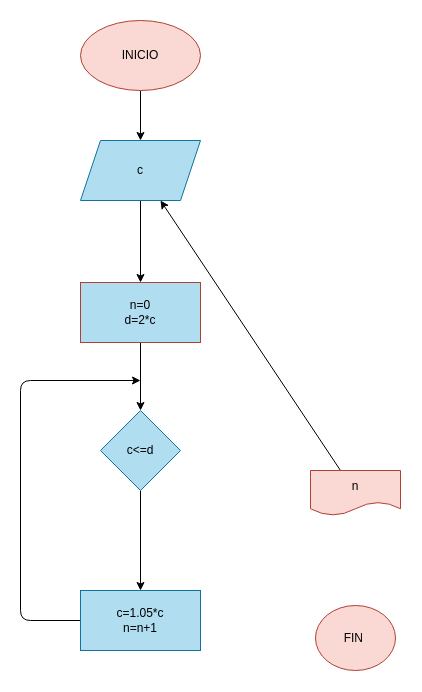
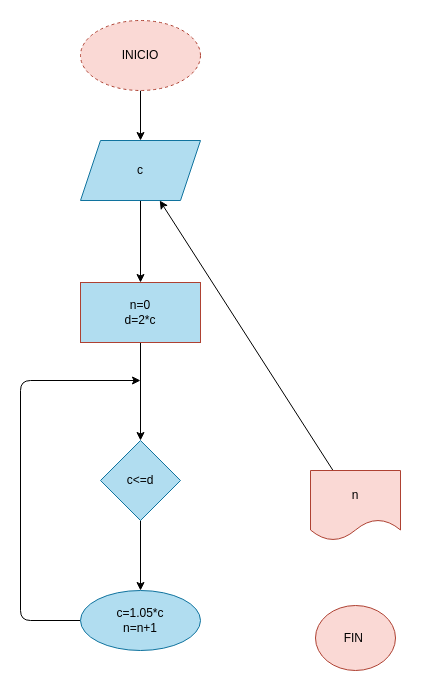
node "INICIO": style solid -> dashed
node "c<=d": moved (141, 451) -> (141, 481)
node "n": size 90x45 -> 90x70
node "c=1.05*c n=n+1": shape rectangle -> ellipse
